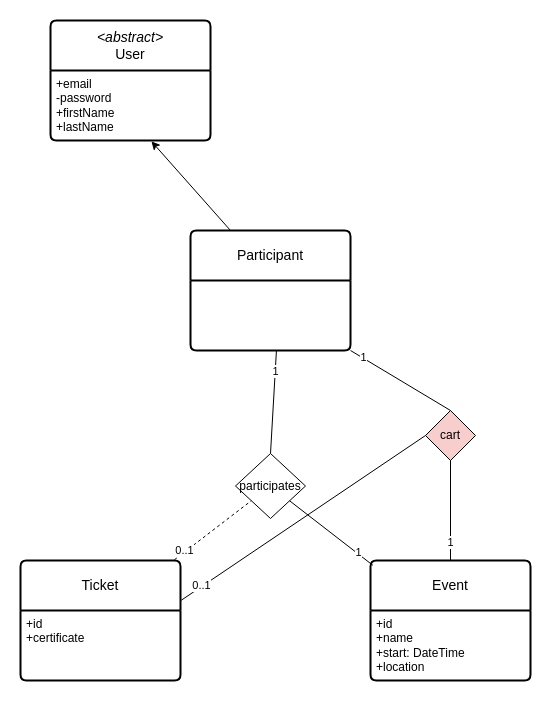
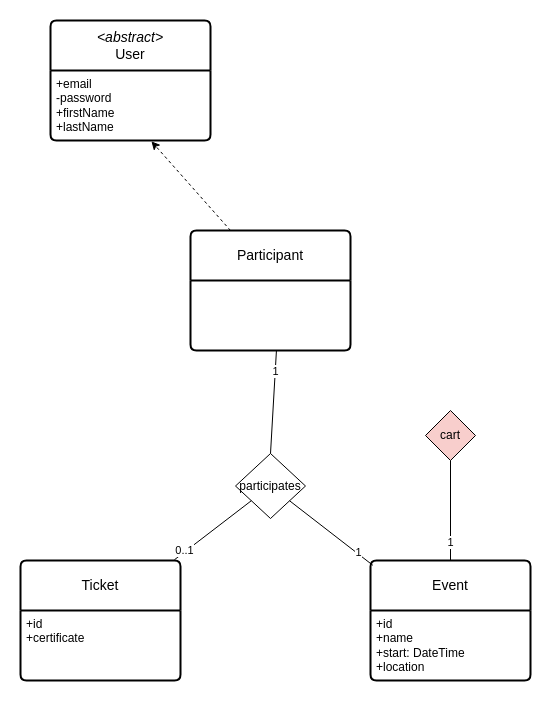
edge "Participant" -> "+email -password +firstName +lastName": style solid -> dashed
edge "Participant" -- "cart": removed, label "1"
edge "cart" -- "Ticket": removed, label "0..1"
edge "participates" -- "Ticket": style dashed -> solid
